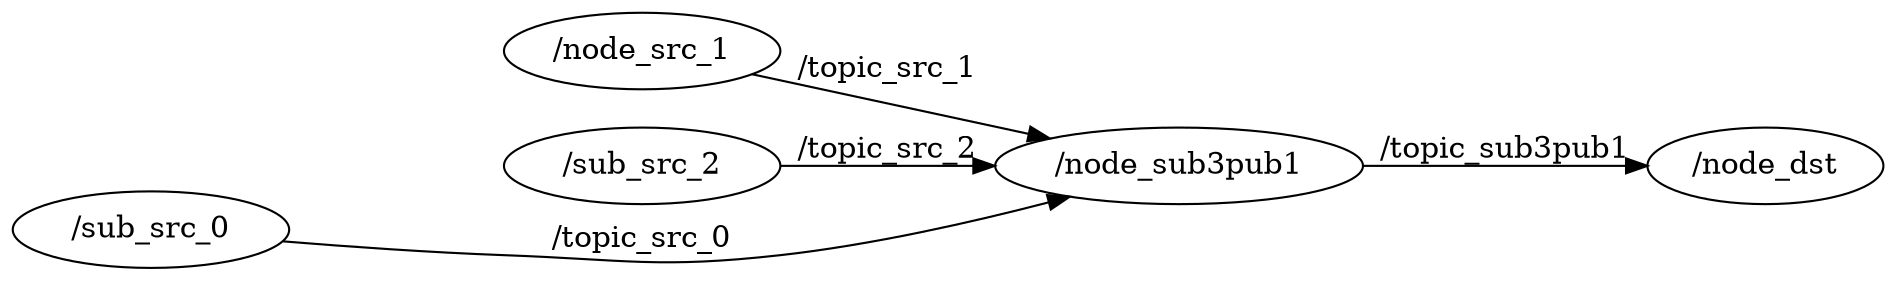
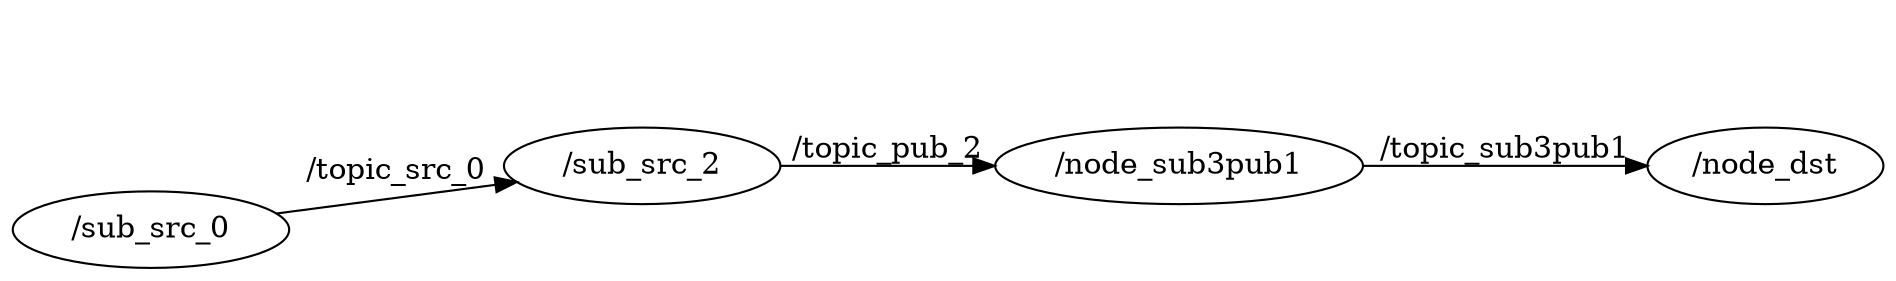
node "/node_src_1": removed
edge "/sub_src_2" -> "/node_sub3pub1": label "/topic_src_2" -> "/topic_pub_2"
edge "/sub_src_0" -> "/node_sub3pub1": now "/sub_src_0" -> "/sub_src_2"
